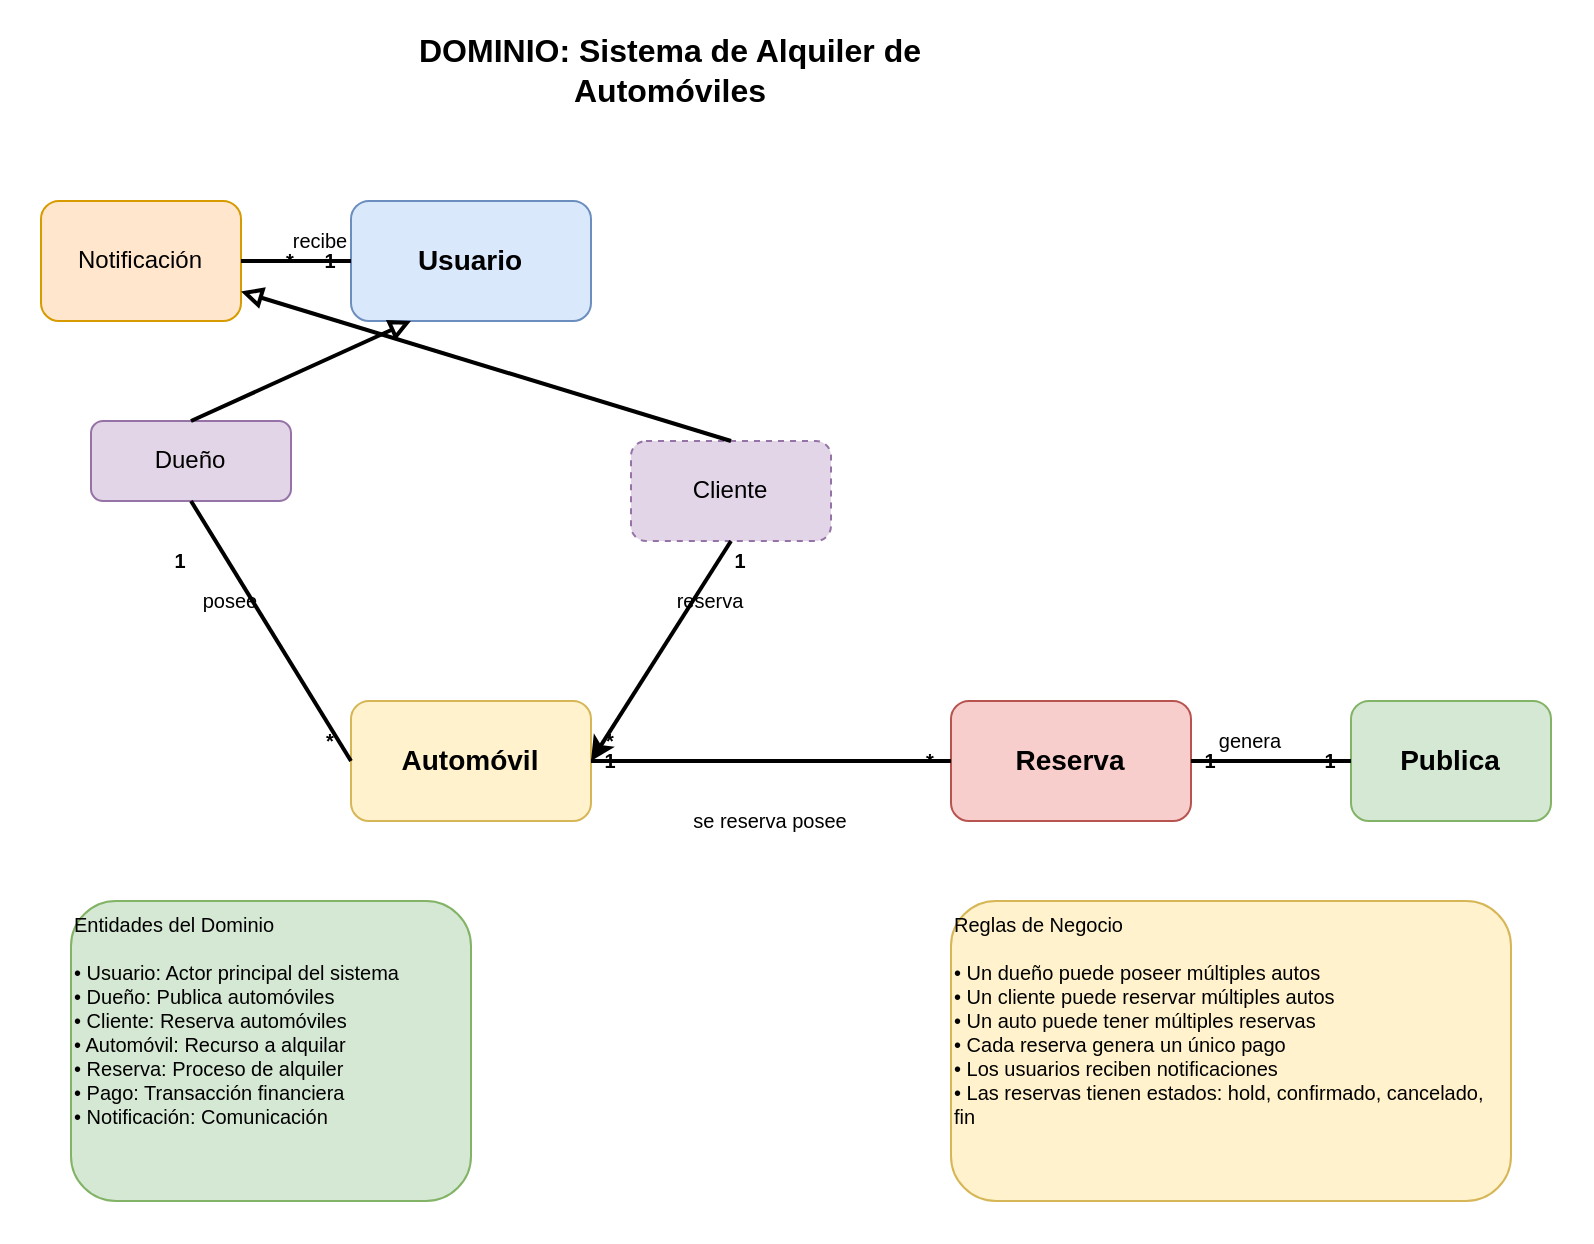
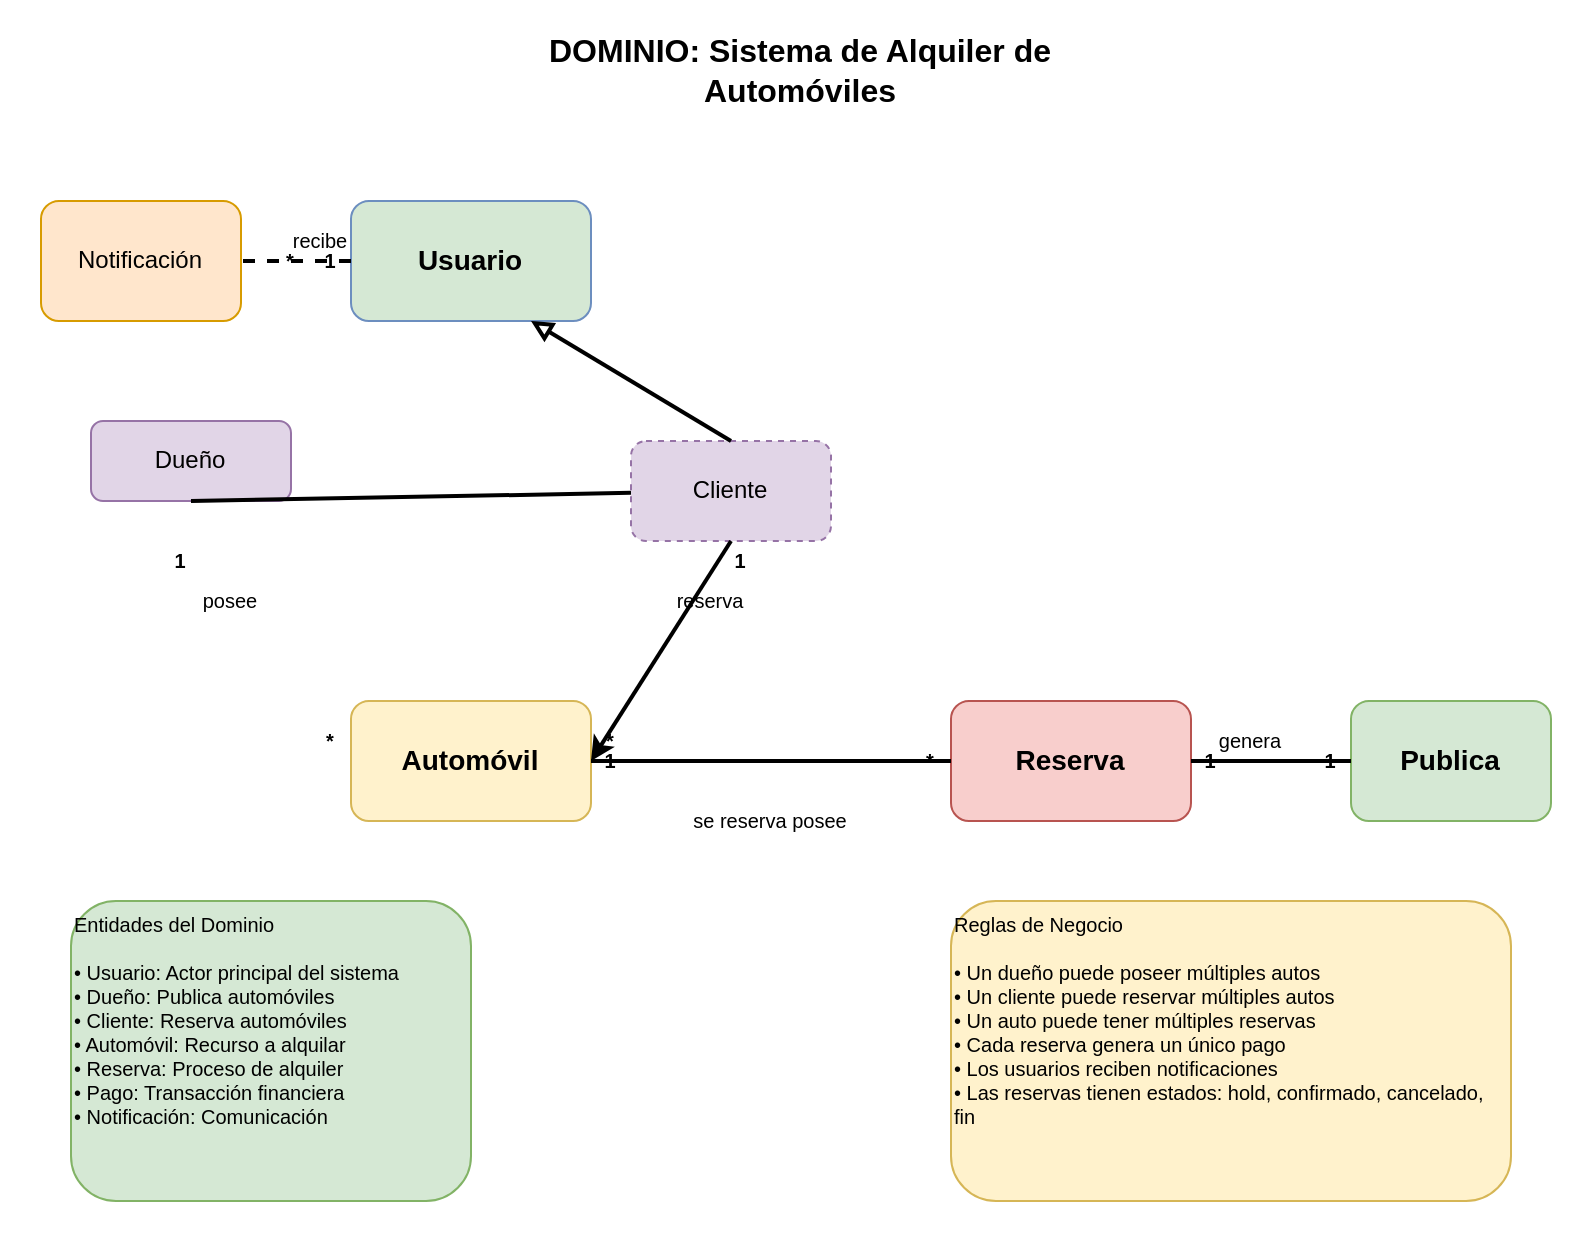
node "DOMINIO: Sistema de Alquiler de Automóviles": moved (671, 71) -> (801, 71)
edge "Notificación" -- "Usuario": style solid -> dashed
node "Usuario": fillcolor #dae8fc -> #d5e8d4
edge "Dueño" -> "Usuario": removed
edge "Cliente" -> "Notificación": now "Cliente" -> "Usuario"
edge "Dueño" -- "Automóvil": now "Dueño" -- "Cliente"
